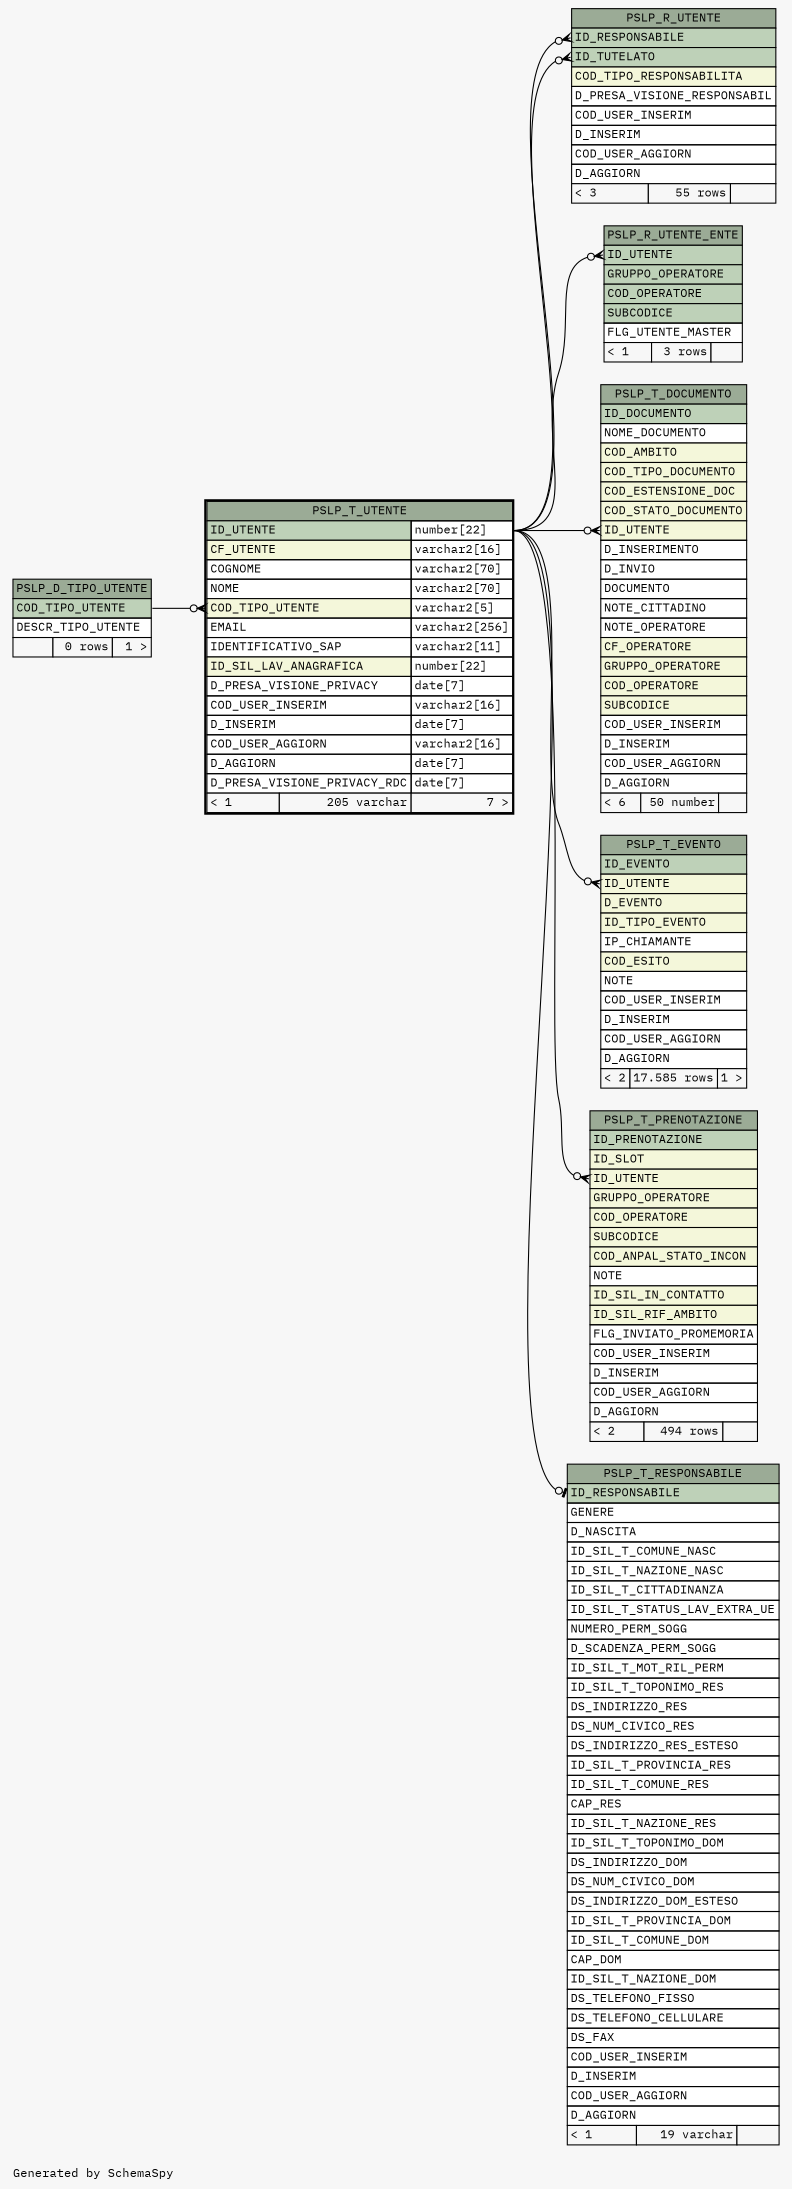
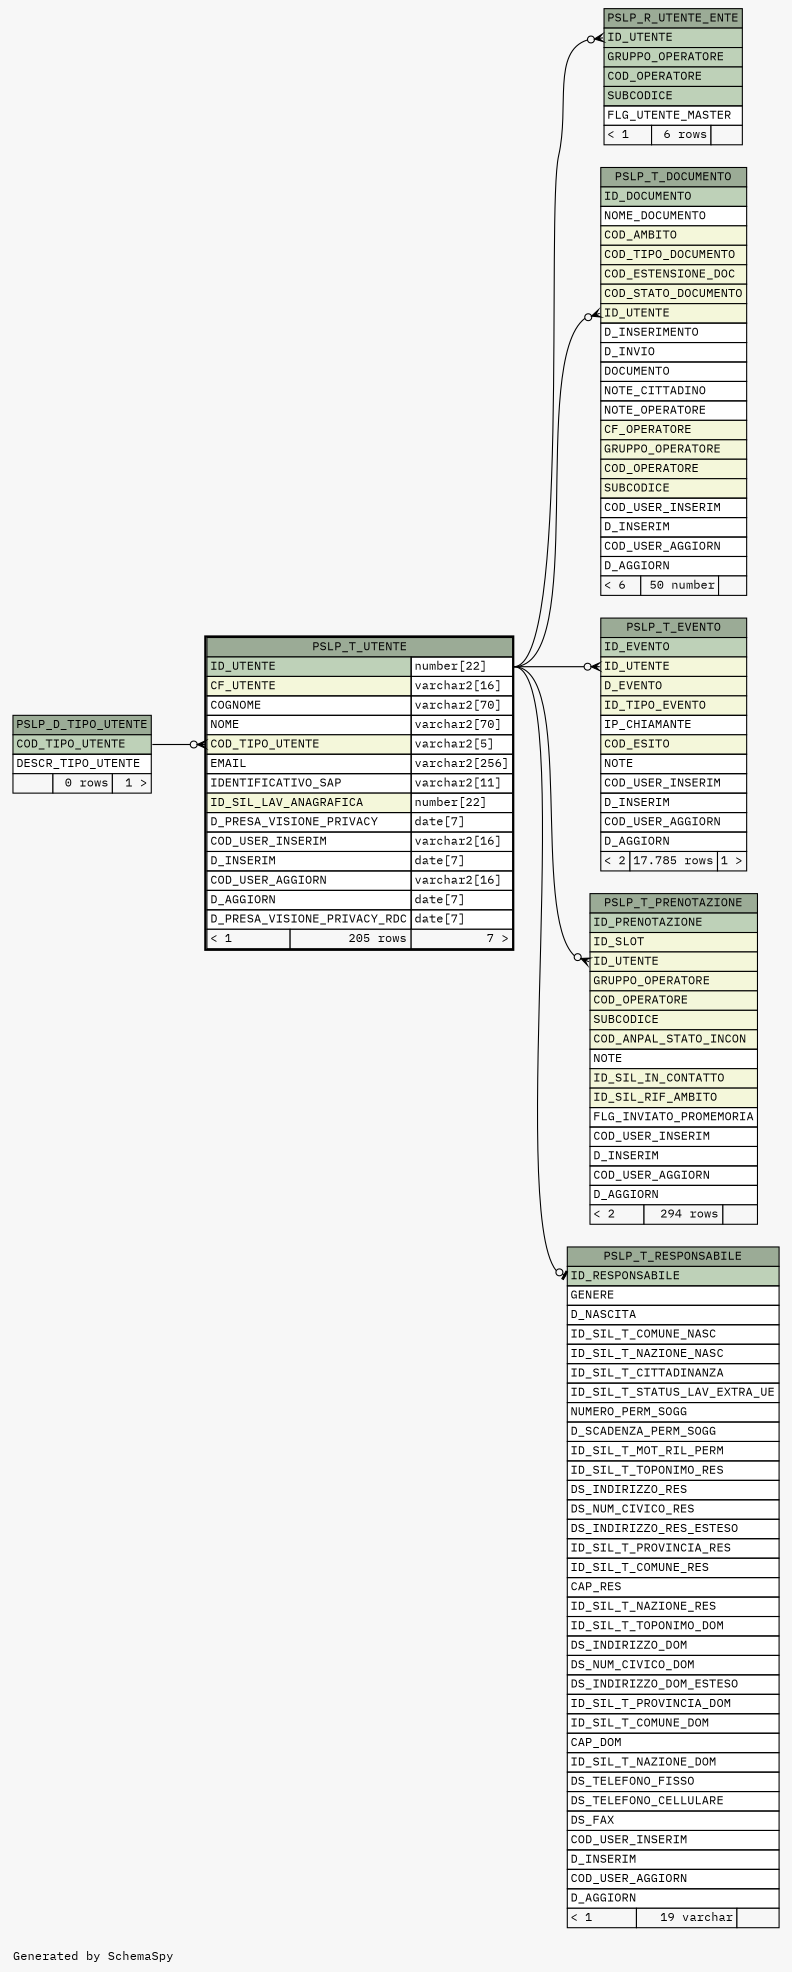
node "PSLP_R_UTENTE": removed
node "PSLP_R_UTENTE_ENTE": text "3 rows" -> "6 rows"
node "PSLP_T_UTENTE": text "205 varchar" -> "205 rows"
node "PSLP_T_EVENTO": text "17.585 rows" -> "17.785 rows"
node "PSLP_T_PRENOTAZIONE": text "494 rows" -> "294 rows"
